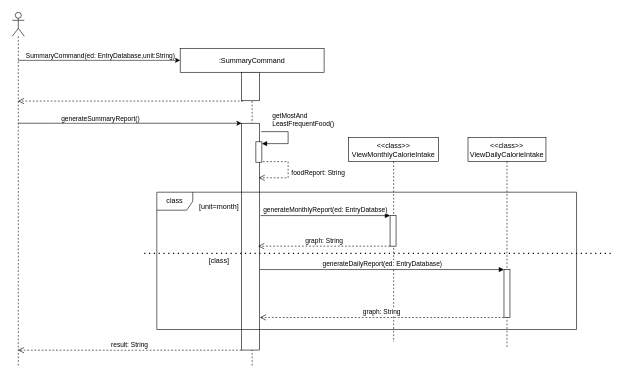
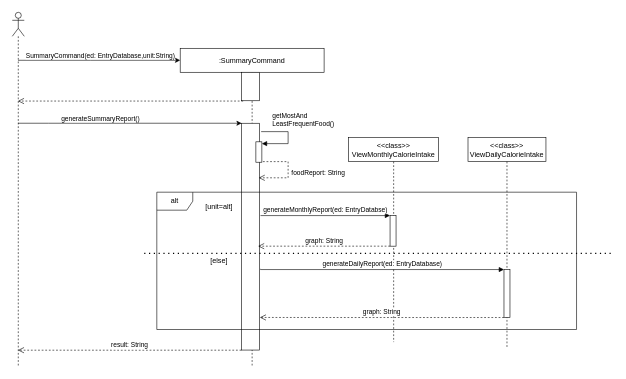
node "class": label "class" -> "alt"
node "[unit=month]": label "[unit=month]" -> "[unit=alt]"
node "[class]": label "[class]" -> "[else]"
